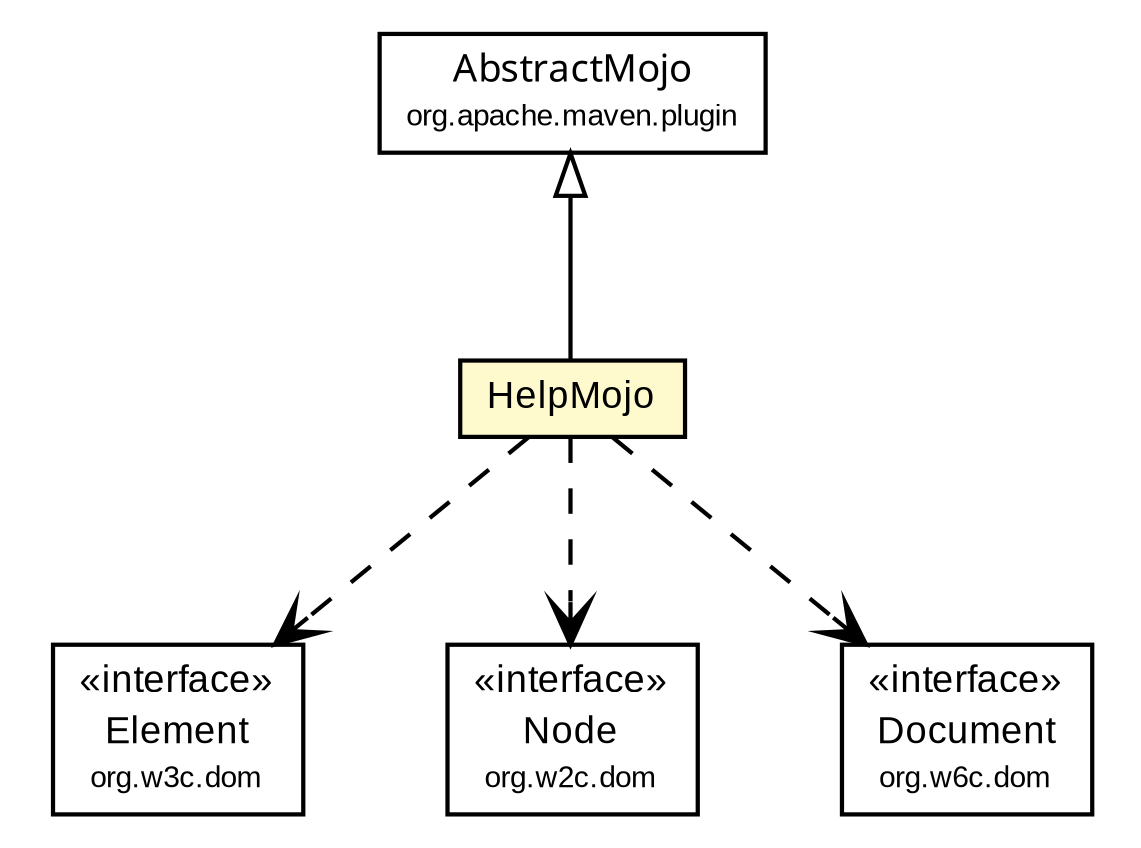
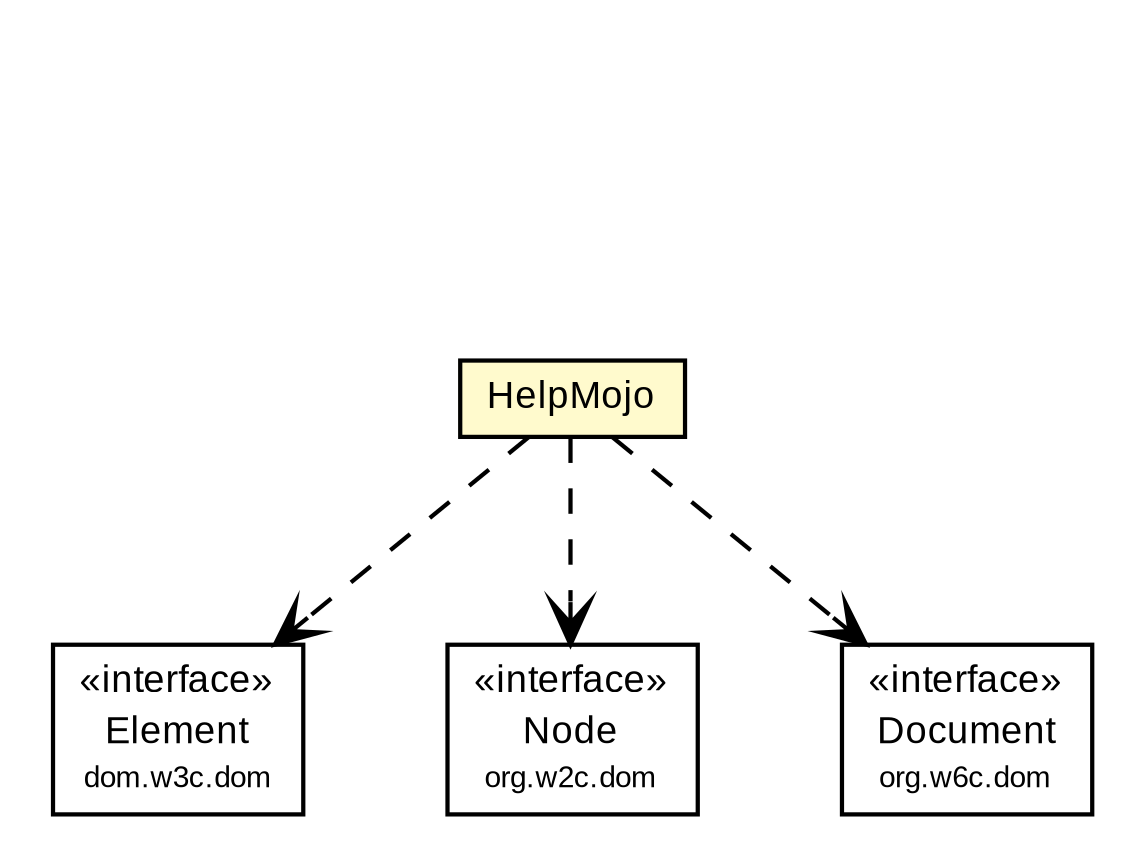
node "AbstractMojo": removed
node "Element": text "org.w3c.dom" -> "dom.w3c.dom"
